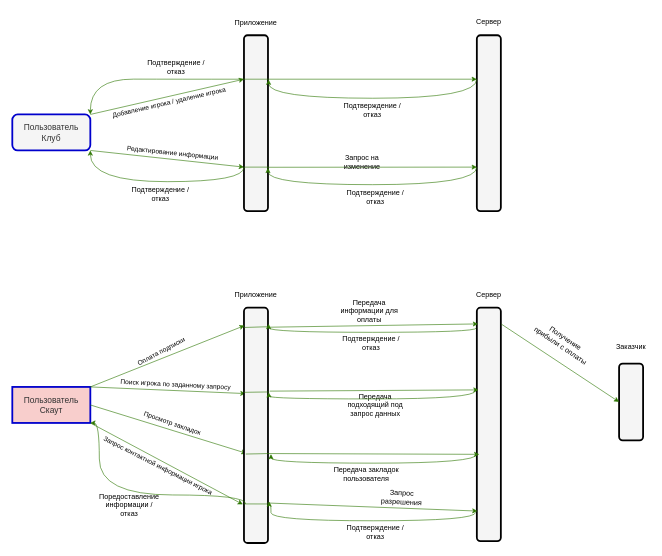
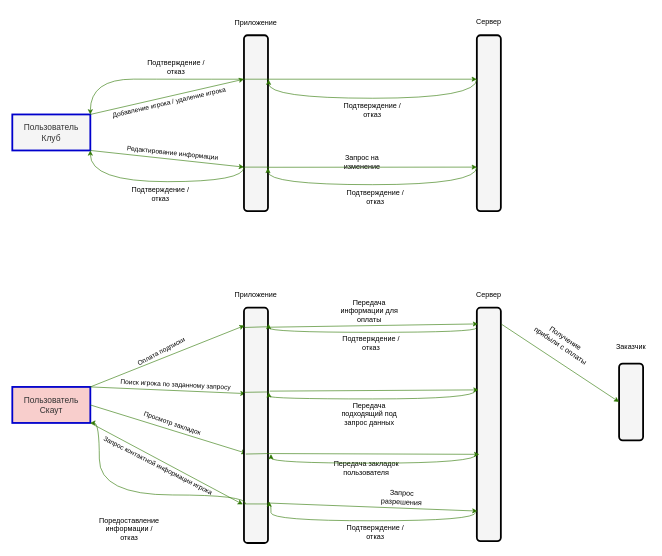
node "Пользователь Клуб": shape rounded rectangle -> rectangle
node "Передача подходящий под запрос данных": moved (375, 405) -> (369, 414)
node "Передача закладок пользователя": moved (366, 474) -> (366, 468)
node "Поредоставление информации / отказ": moved (129, 505) -> (129, 529)
